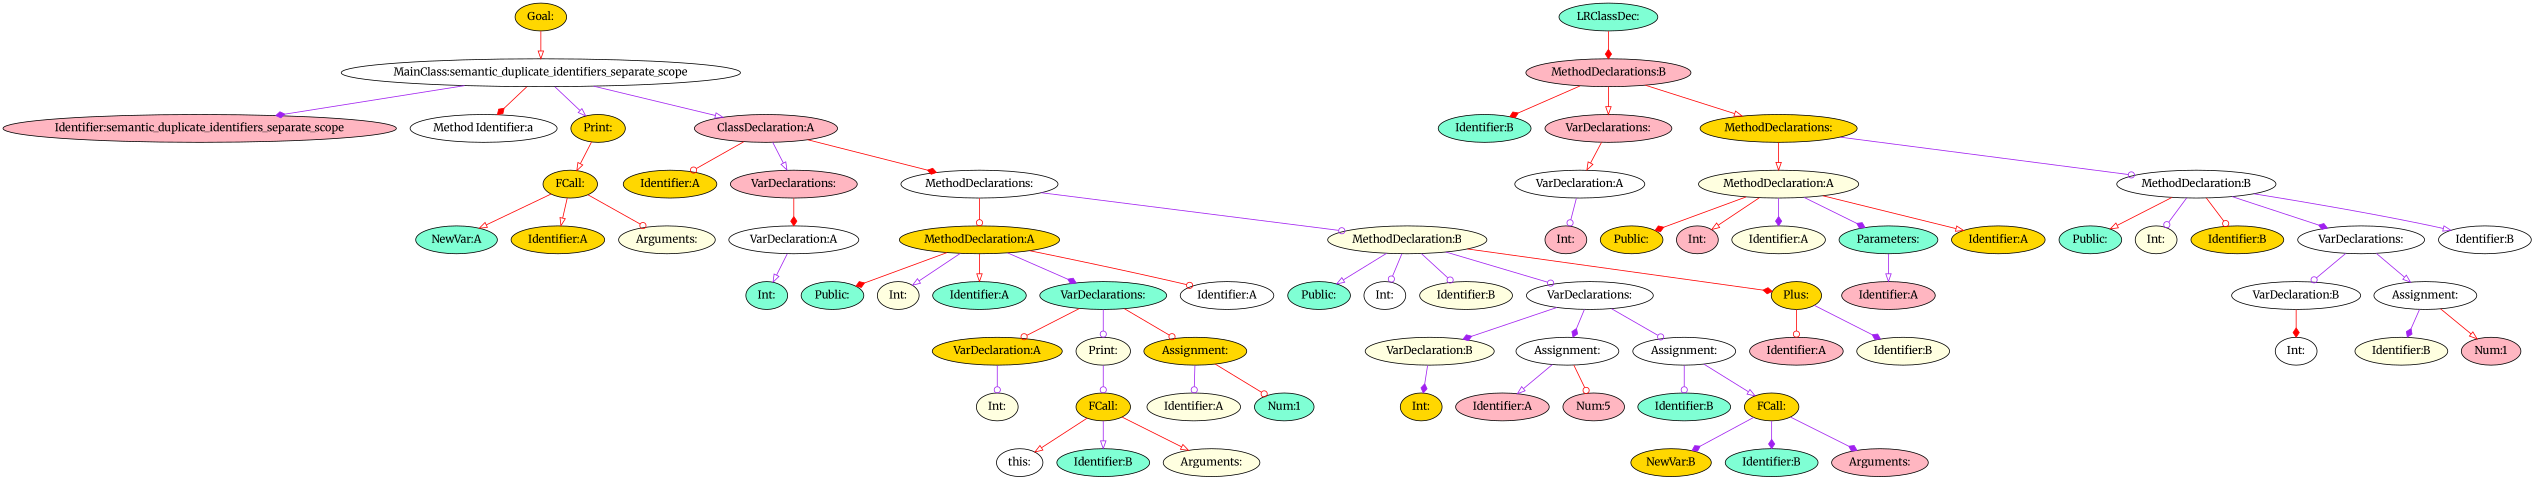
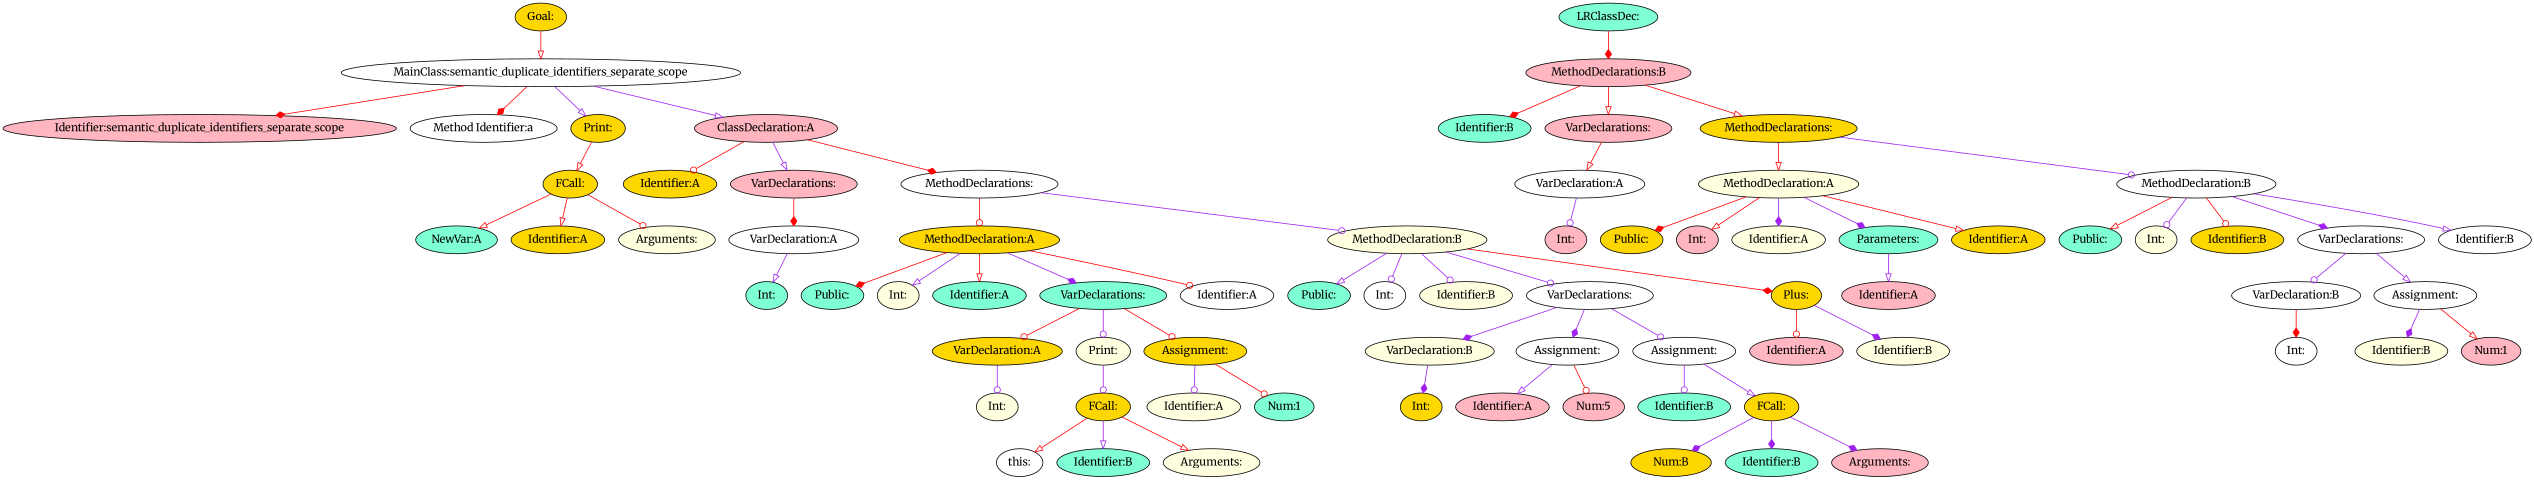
edge "MainClass:semantic_duplicate_identifiers_separate_scope" -> "Identifier:semantic_duplicate_identifiers_separate_scope": color purple -> red
node "NewVar:B": label "NewVar:B" -> "Num:B"
